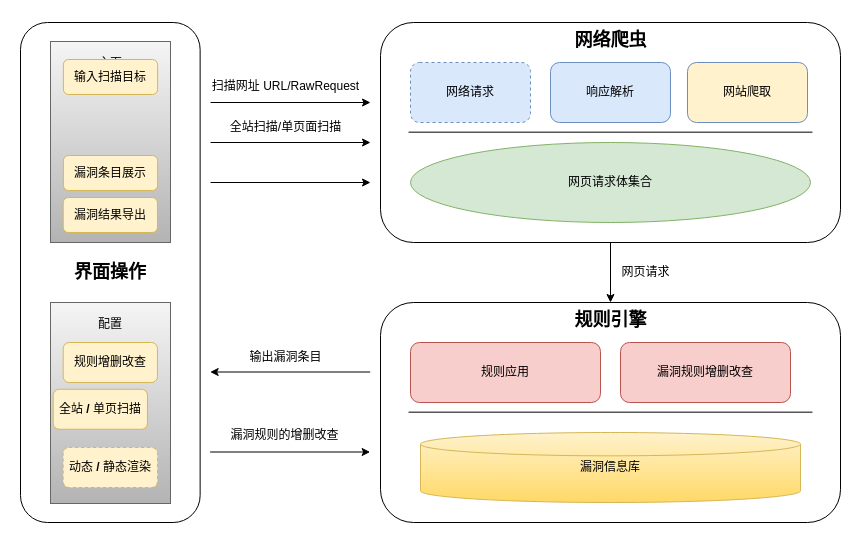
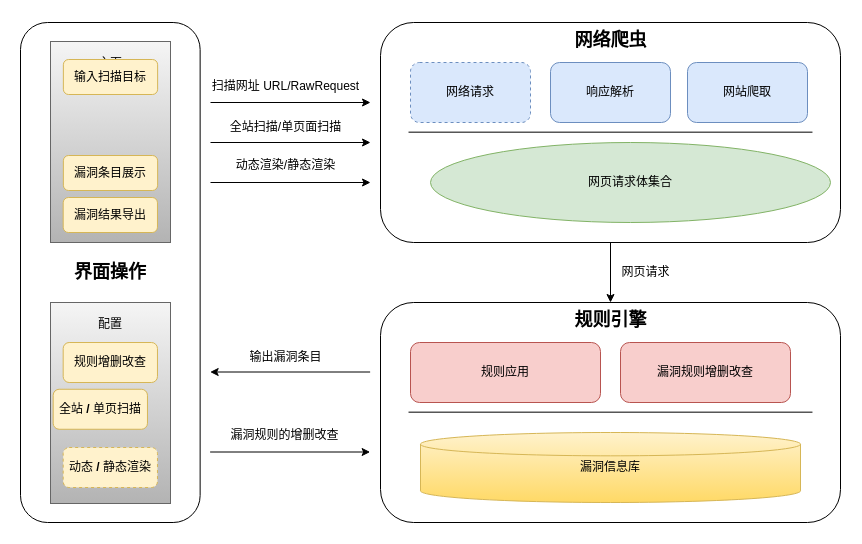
node "网站爬取": fillcolor #fff2cc -> #dae8fc
node "动态渲染/静态渲染": added
node "网页请求体集合": moved (611, 183) -> (631, 183)
